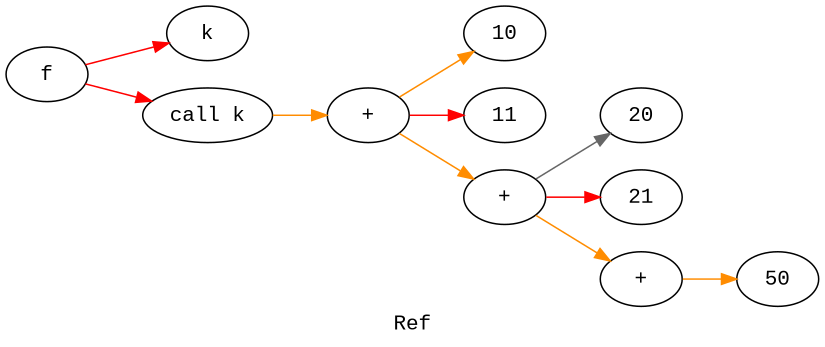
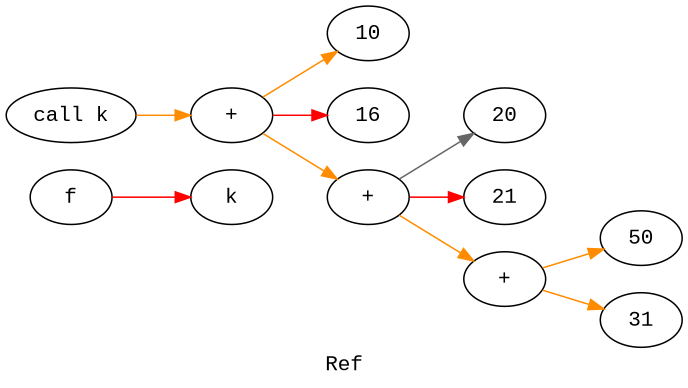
edge "f" -> "call k": removed
node "11": label "11" -> "16"
node "31": added
